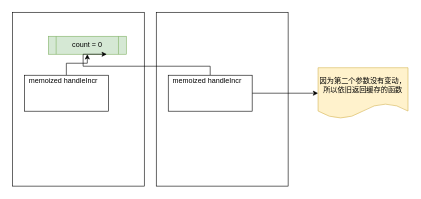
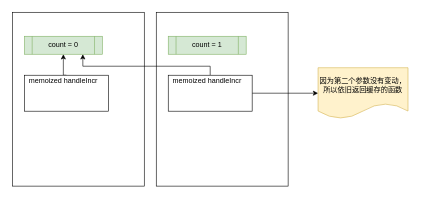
node "count = 0": moved (87, 45) -> (63, 45)
node "count = 1": added
